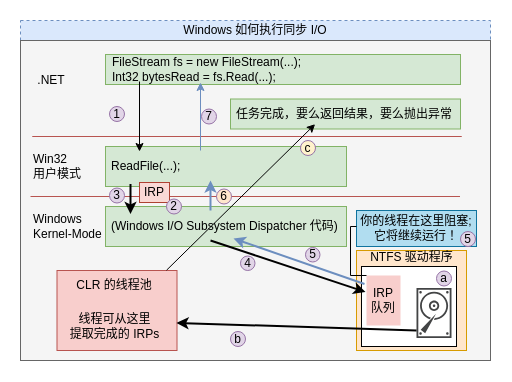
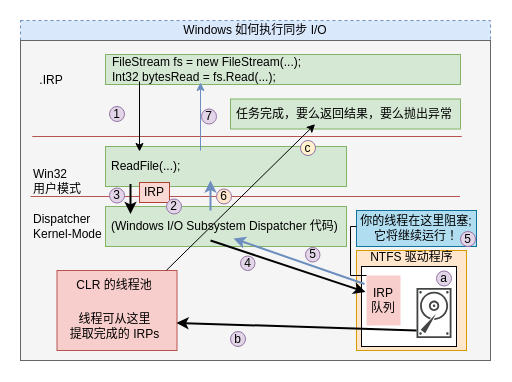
node ".NET": label ".NET" -> ".IRP"
node "Win32 用户模式": moved (57, 167) -> (57, 182)
node "Windows Kernel-Mode": label "Windows Kernel-Mode" -> "Dispatcher Kernel-Mode"
